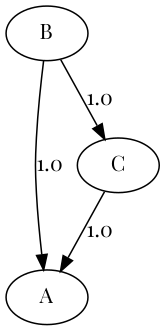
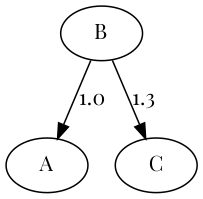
edge "B" -> "C": label "1.0" -> "1.3"
edge "C" -> "A": removed, label "1.0"
